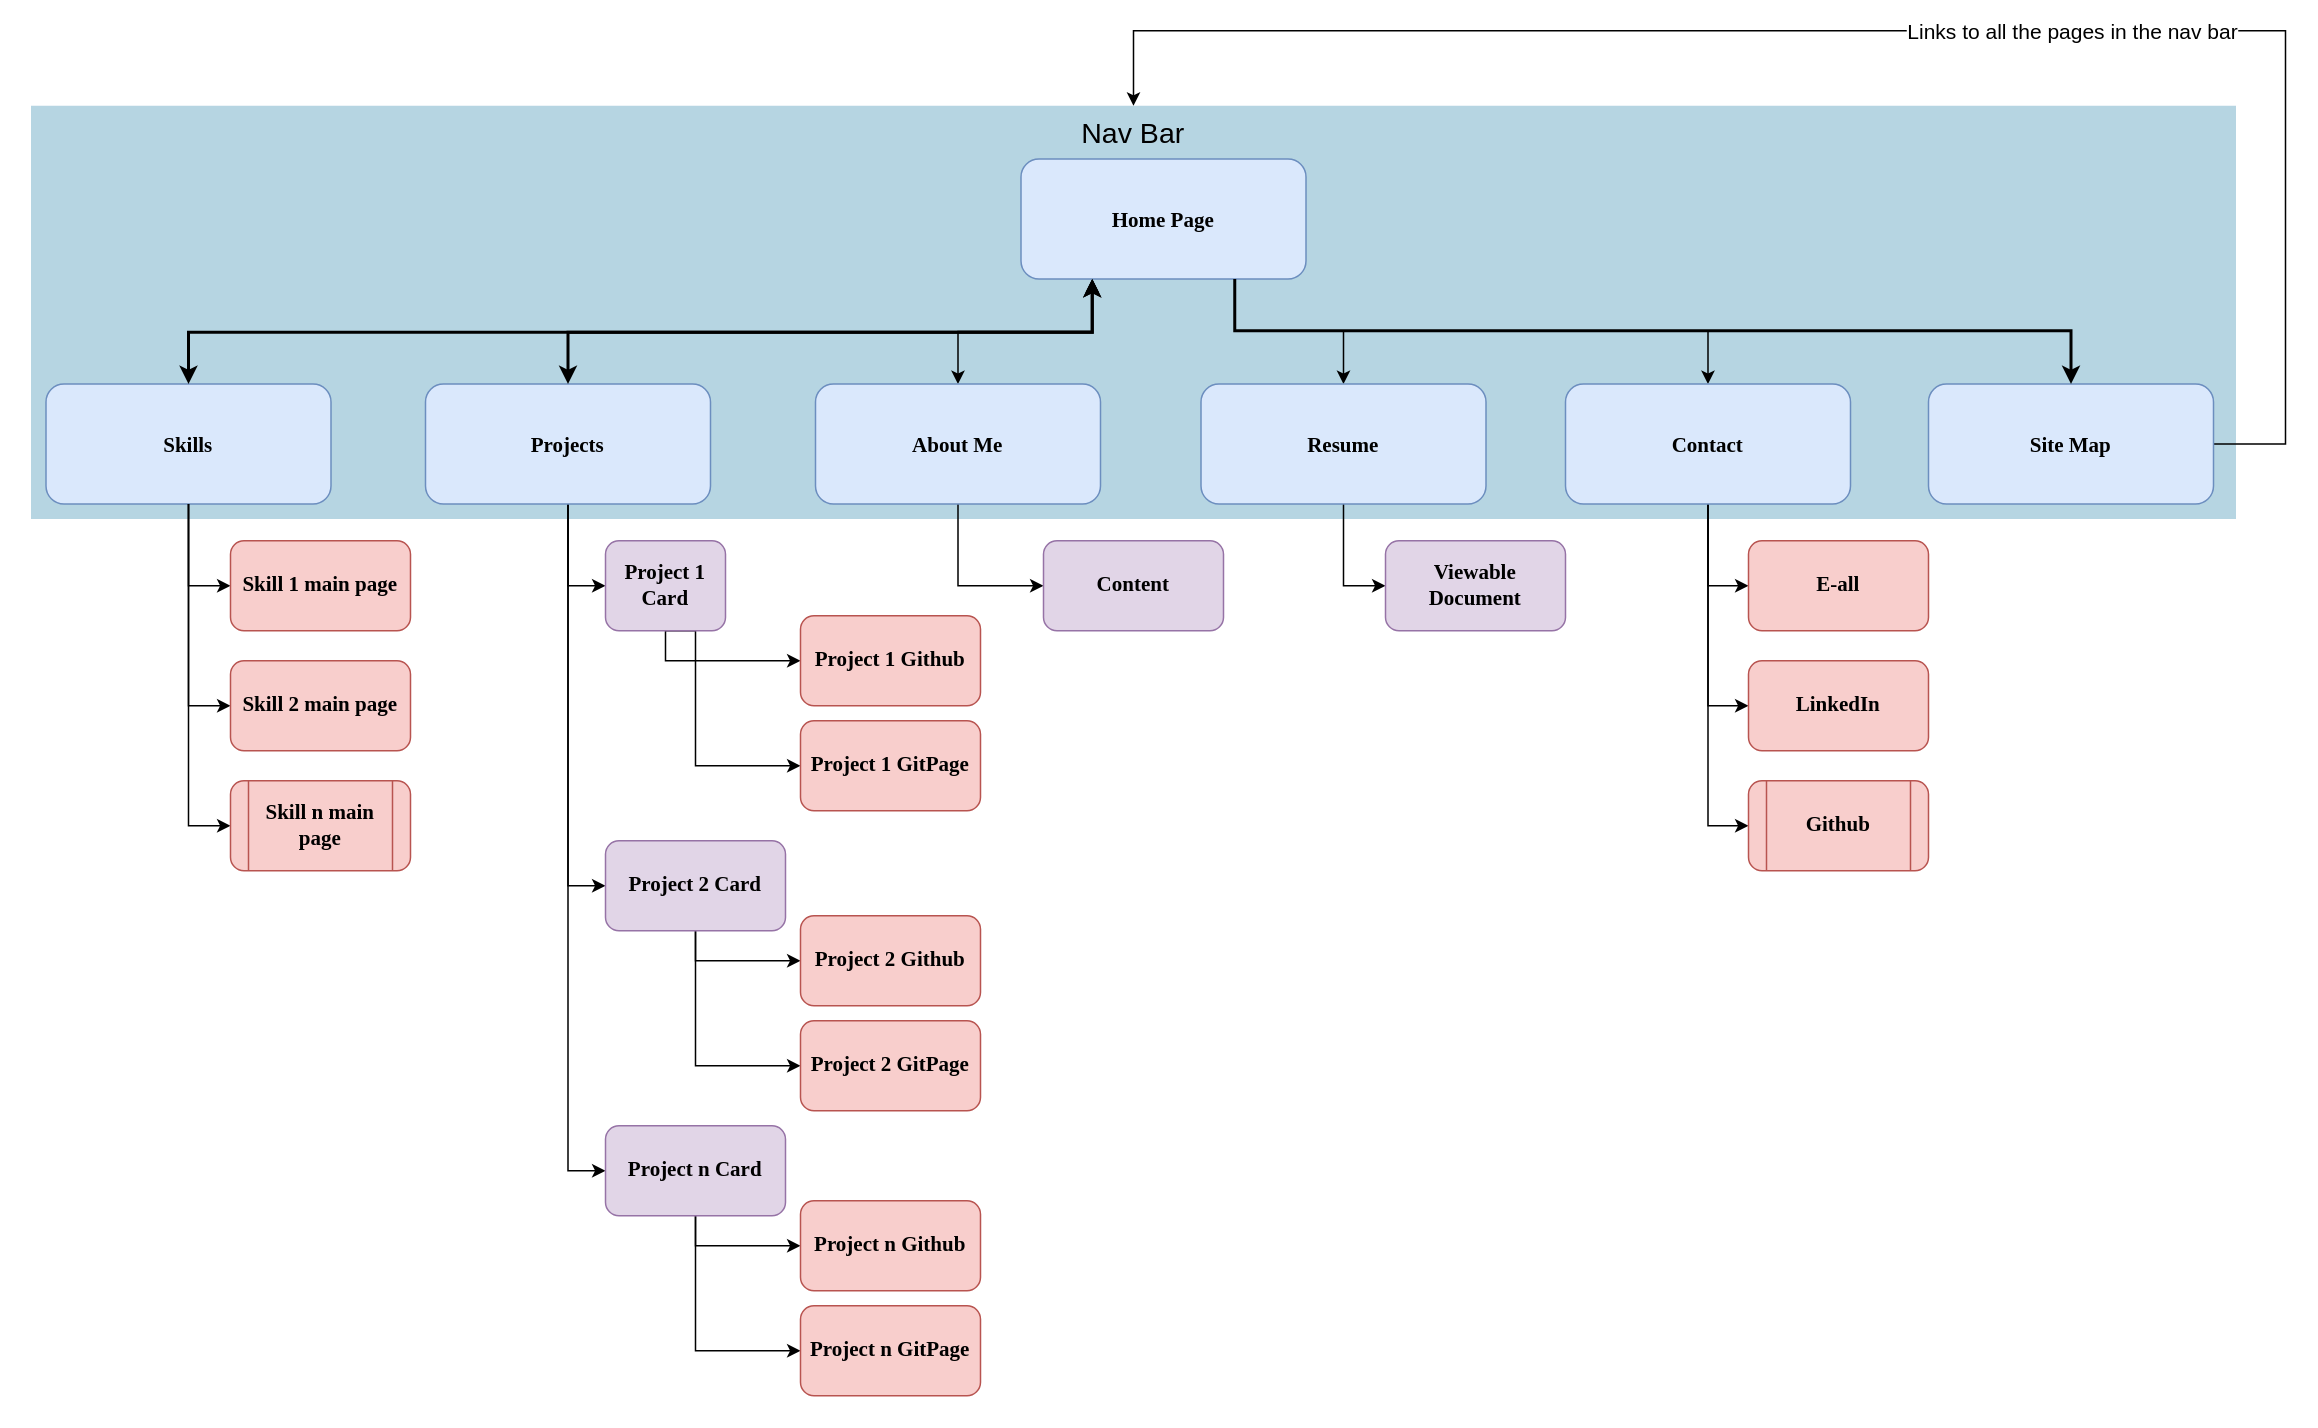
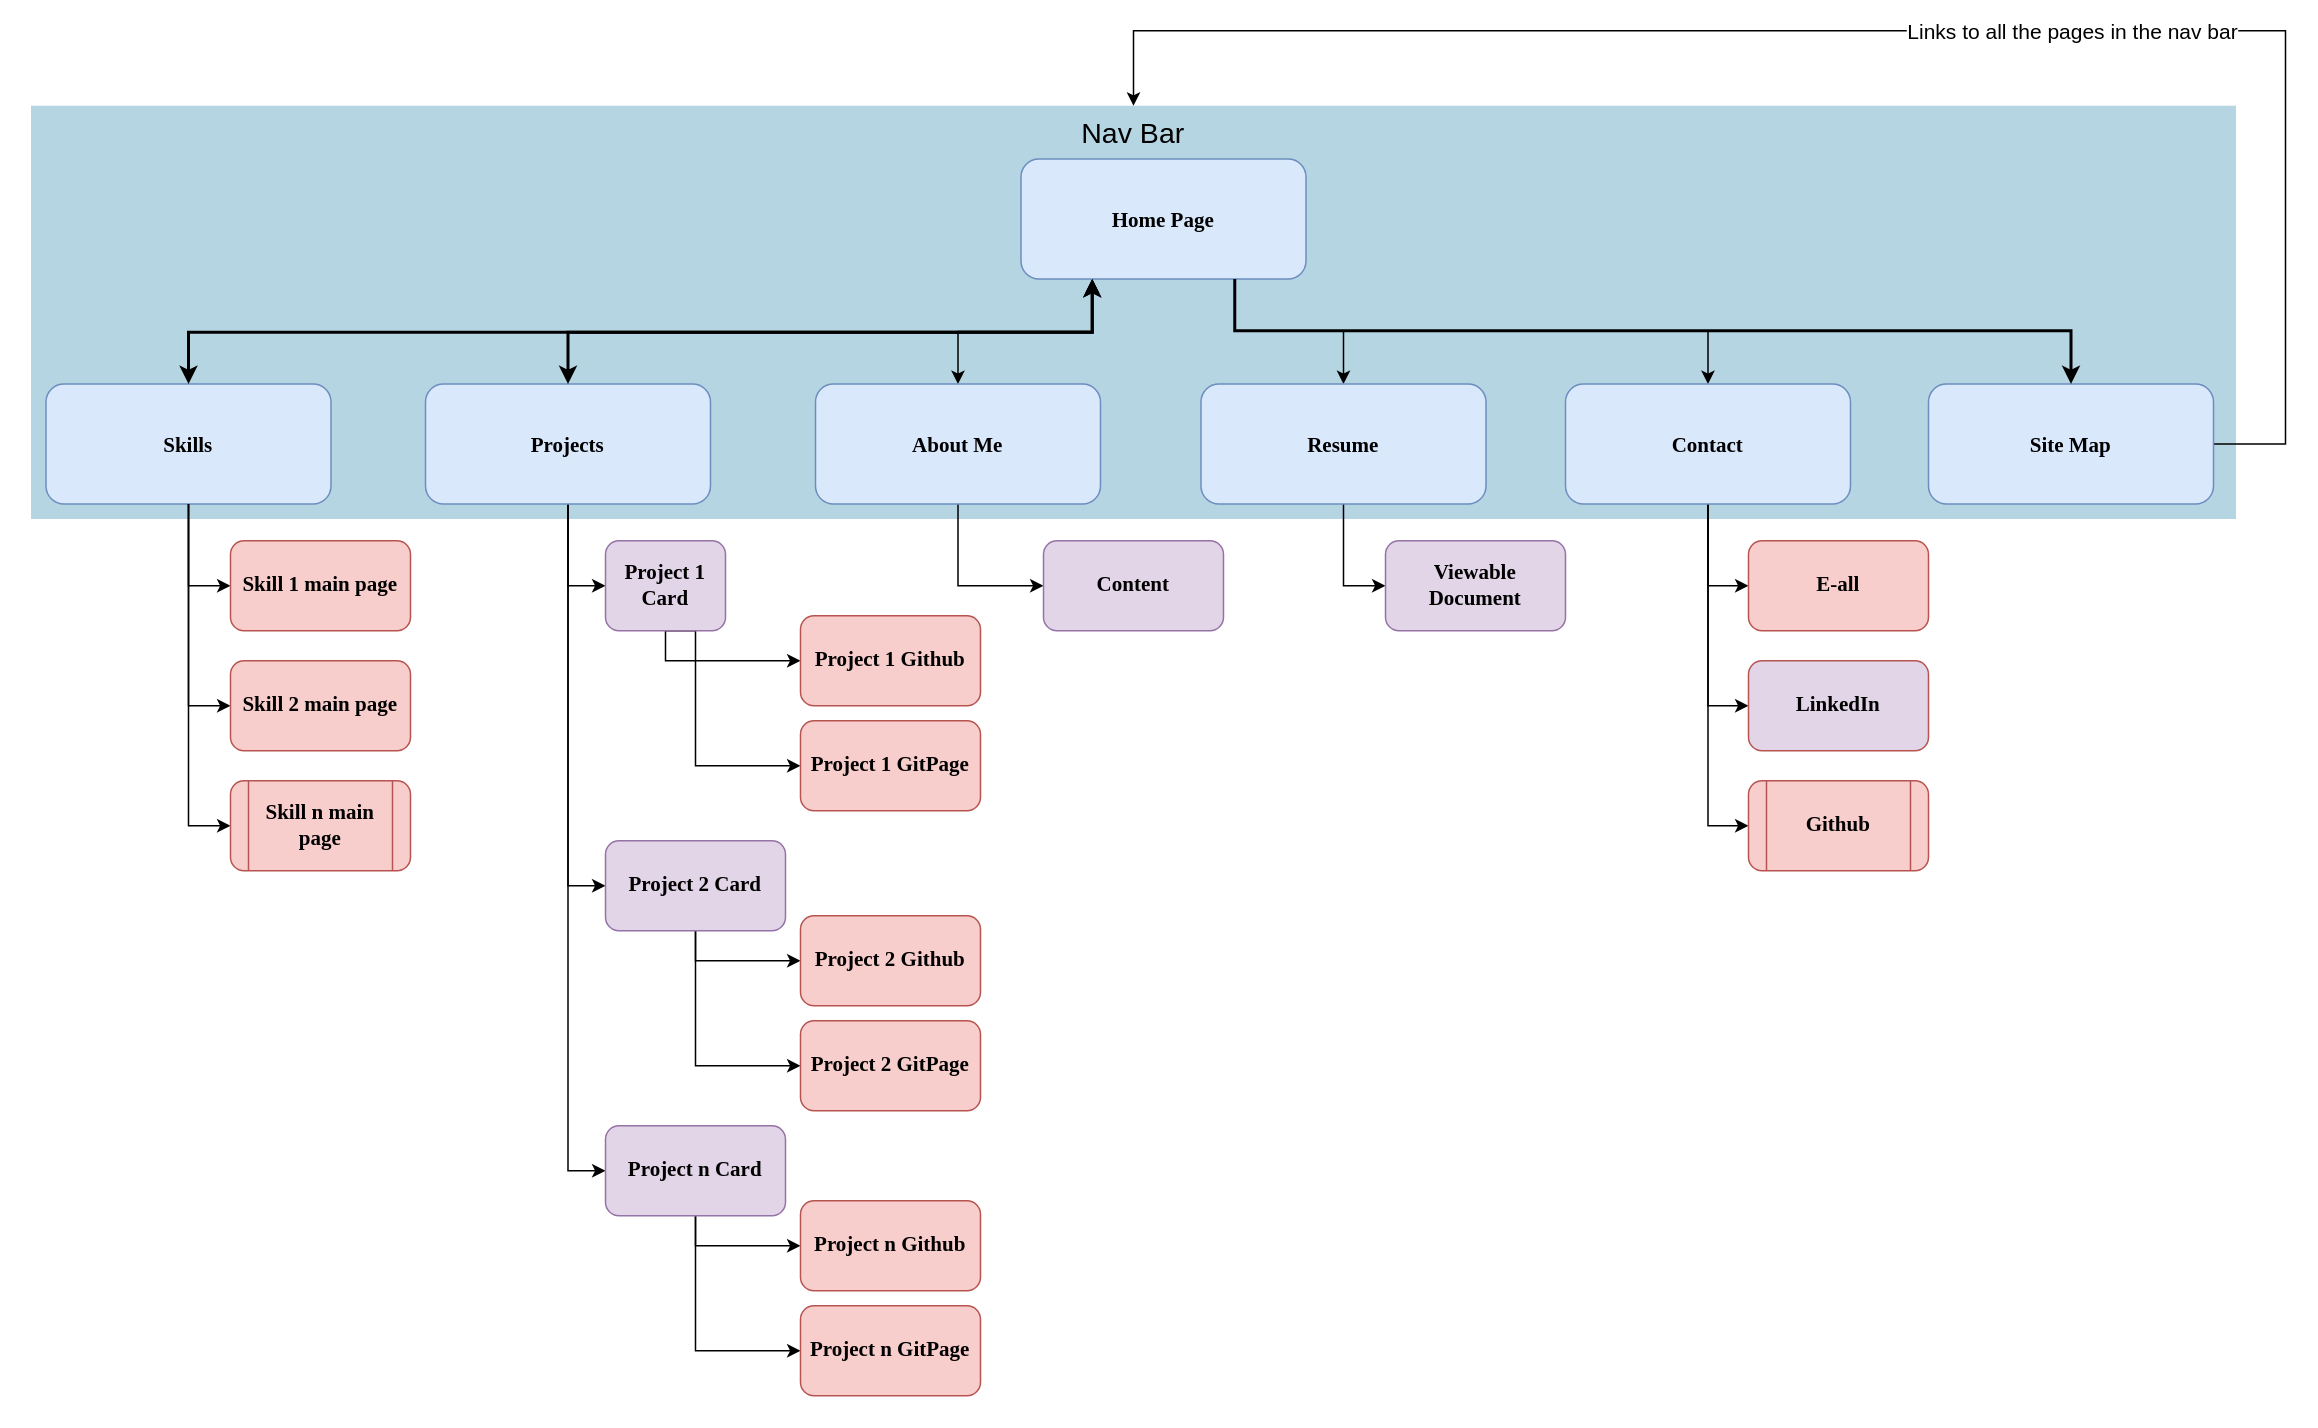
node "LinkedIn": fillcolor #f8cecc -> #e1d5e7
